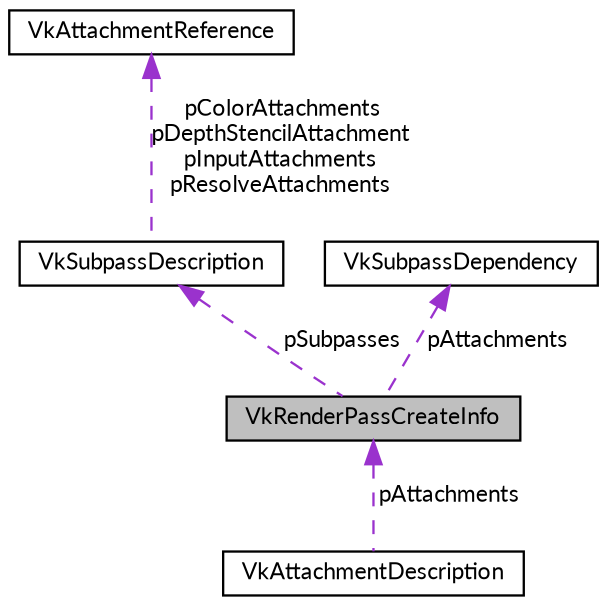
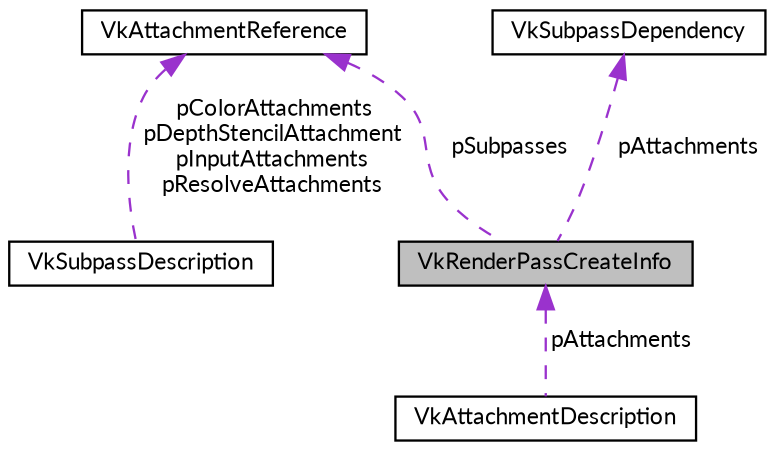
edge "VkRenderPassCreateInfo" -> "VkSubpassDescription": now "VkRenderPassCreateInfo" -> "VkAttachmentReference"
